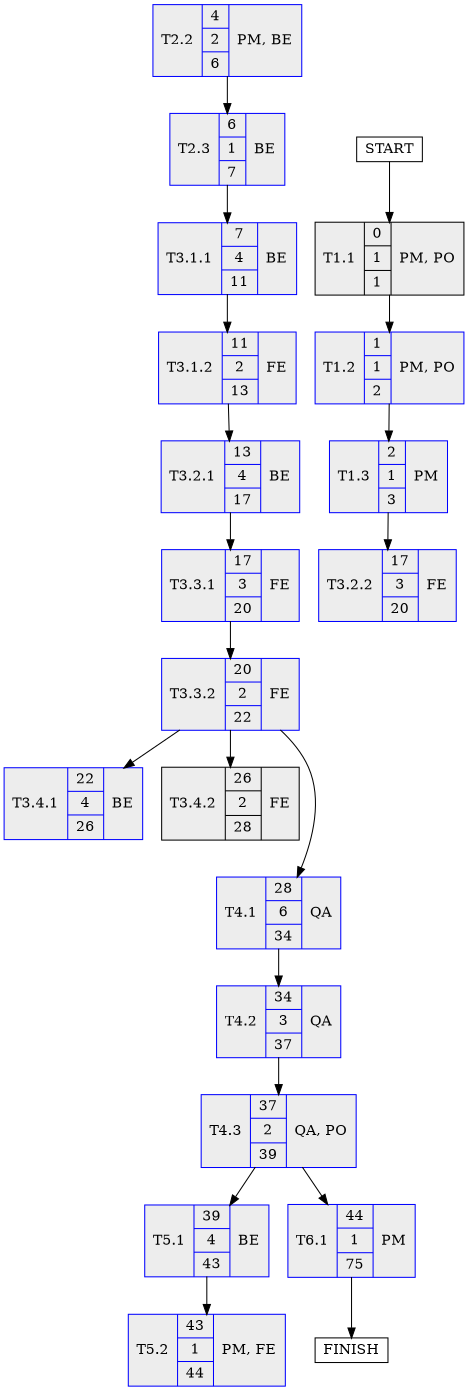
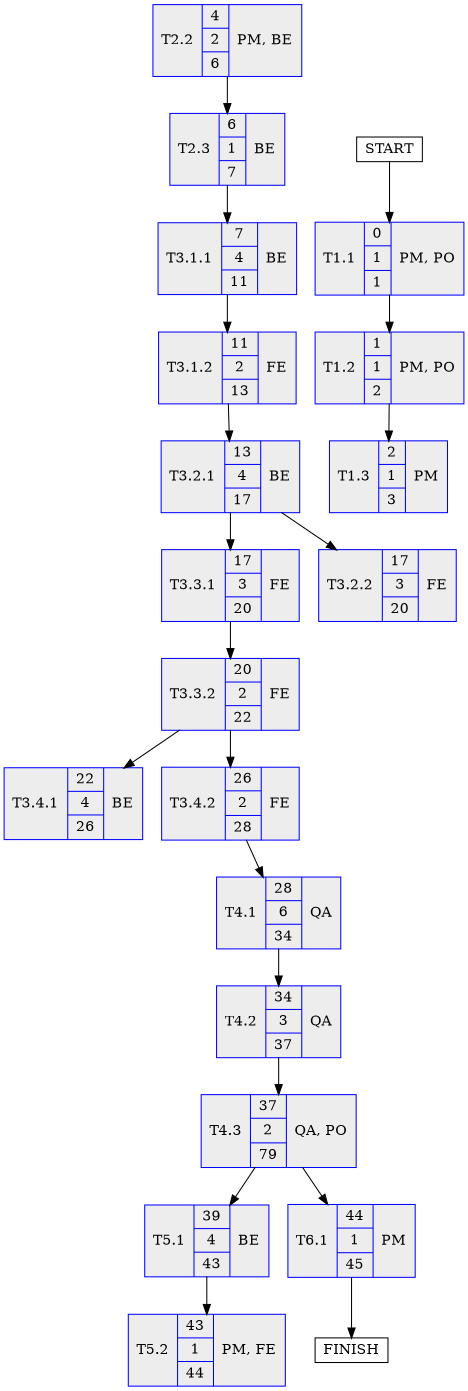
node "T1.1": color black -> blue
edge "T1.3" -> "T3.2.2": now "T3.2.1" -> "T3.2.2"
edge "T3.3.2" -> "T4.1": now "T3.4.2" -> "T4.1"
node "T3.4.2": color black -> blue
node "T4.3": text "39" -> "79"
node "T6.1": text "75" -> "45"
